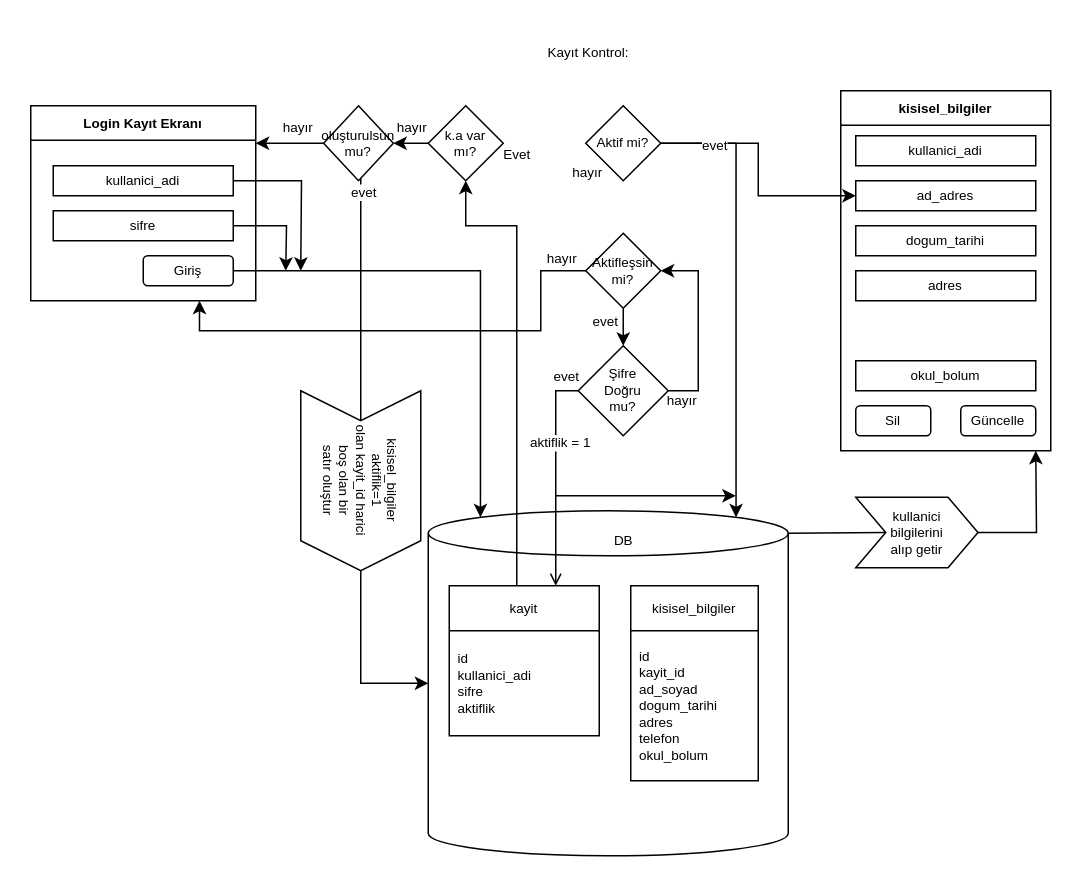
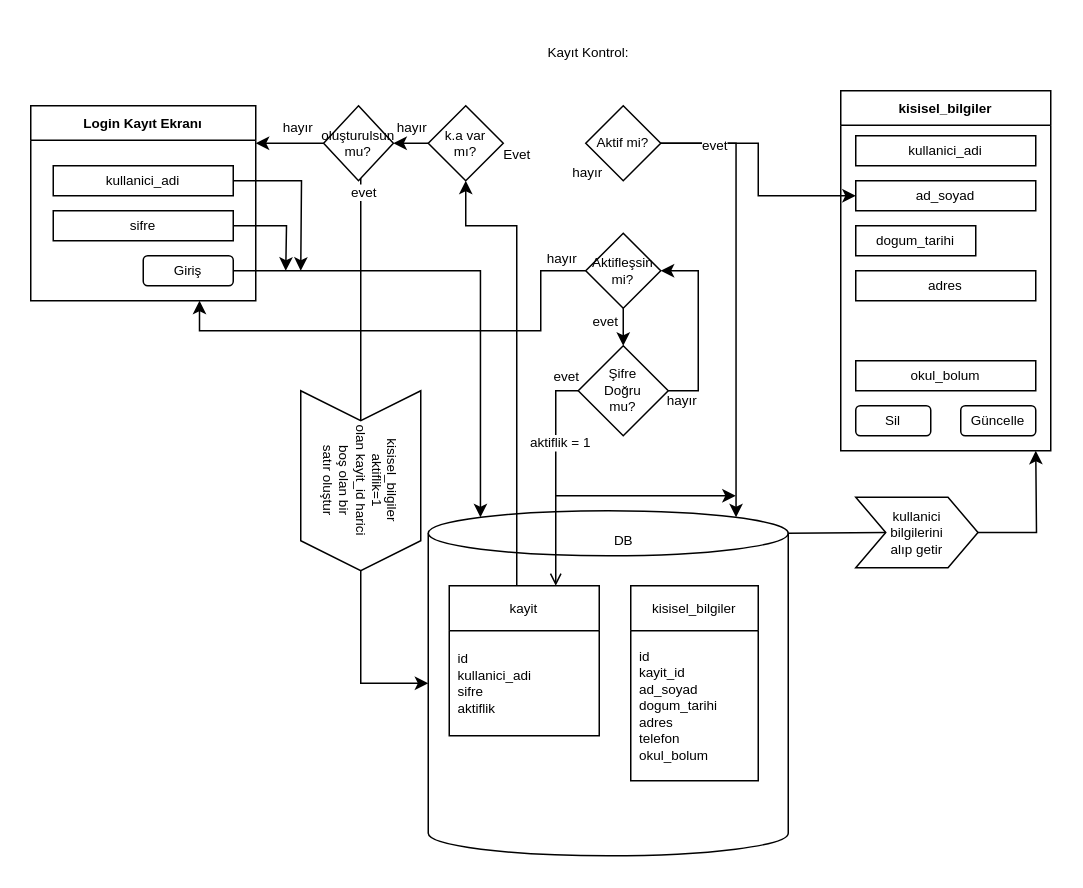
node "ad_adres": label "ad_adres" -> "ad_soyad"
node "dogum_tarihi": size 180x30 -> 120x30
